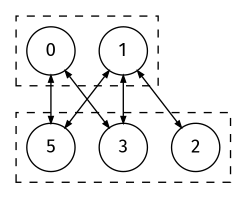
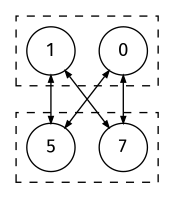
node "3": label "3" -> "7"
node "2": removed
